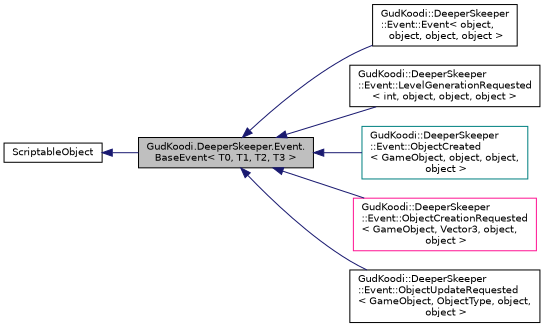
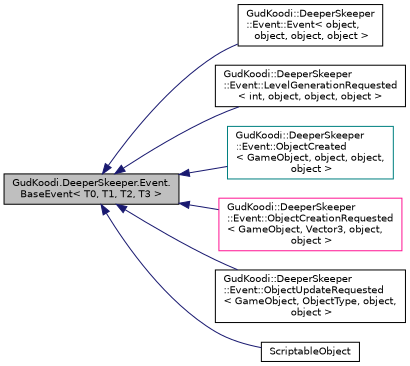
edge "GudKoodi.DeeperSkeeper.Event. BaseEvent< T0, T1, T2, T3 >" -> "ScriptableObject": reversed
